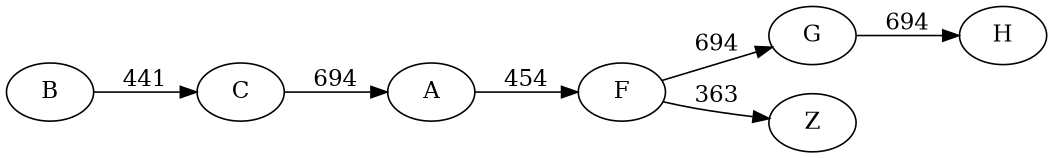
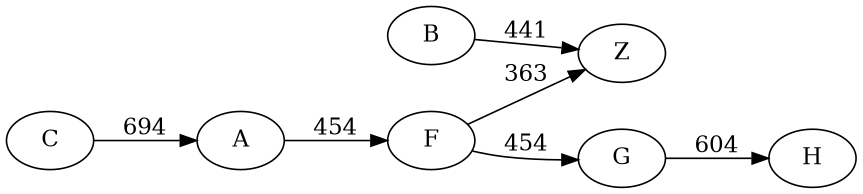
edge "G" -> "H": label "694" -> "604"
edge "F" -> "G": label "694" -> "454"
edge "B" -> "C": now "B" -> "Z"
